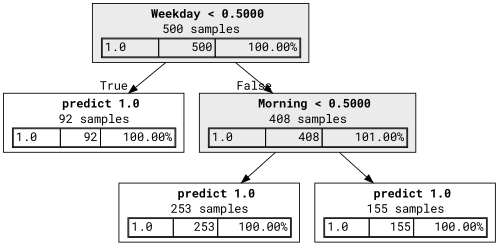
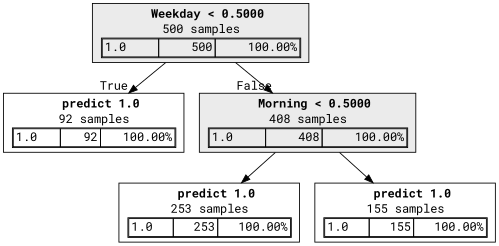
node "Morning < 0.5000": text "101.00%" -> "100.00%"
